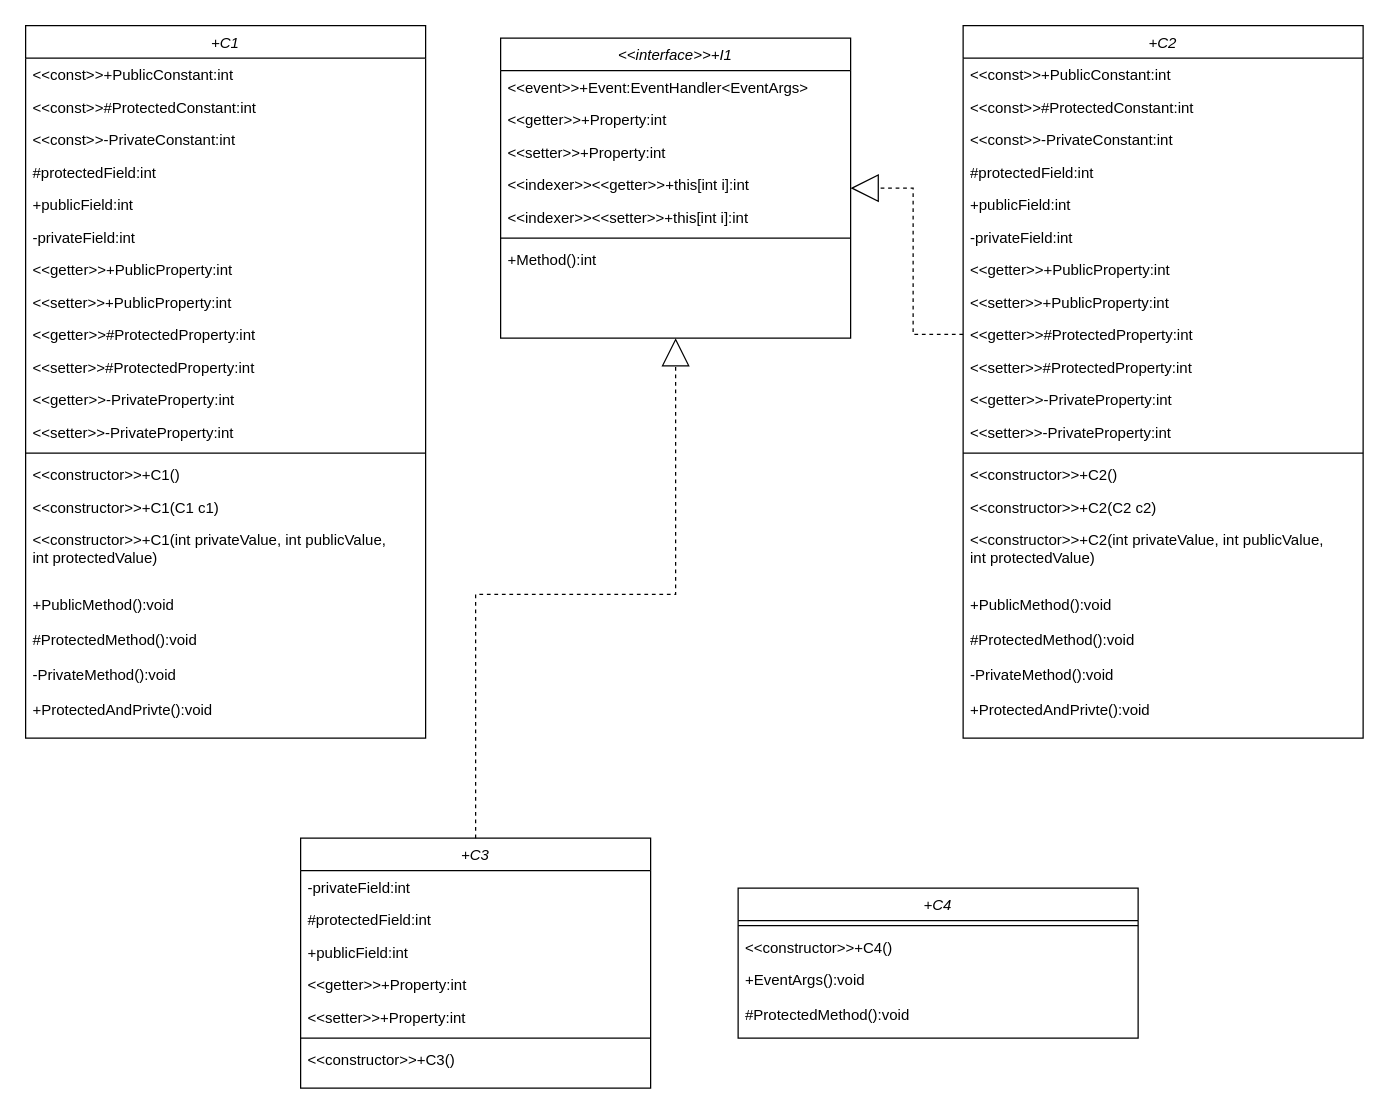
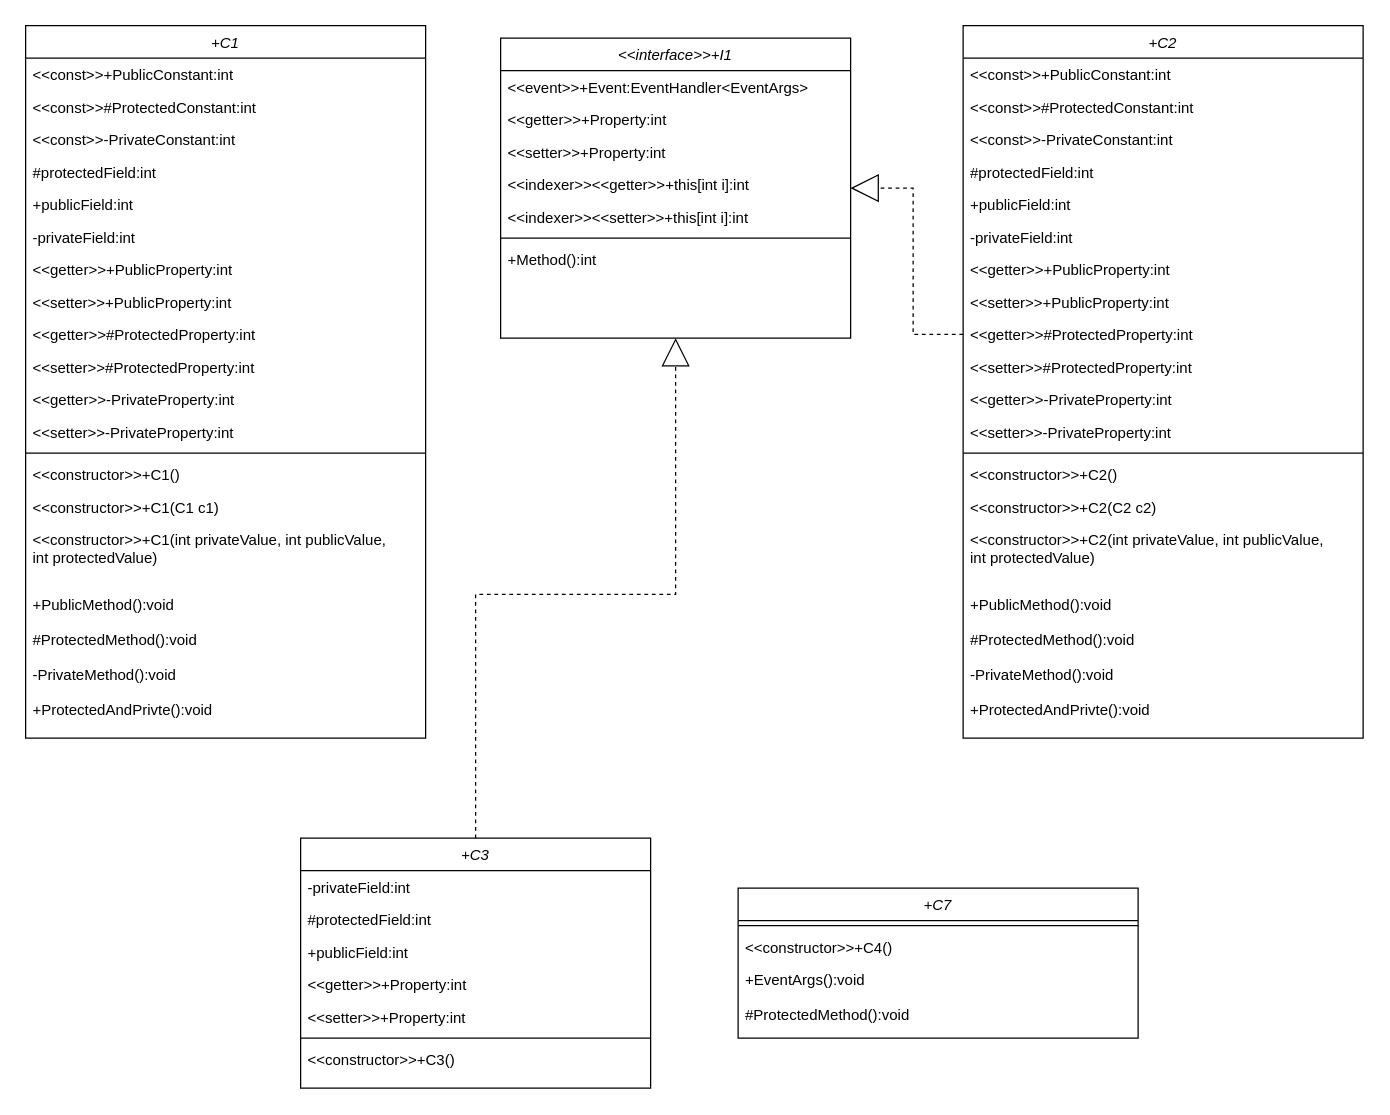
node "+C4": label "+C4" -> "+C7"
